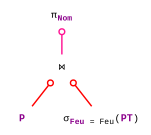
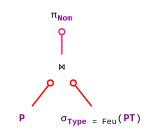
node "σ": text "Feu" -> "Type"
